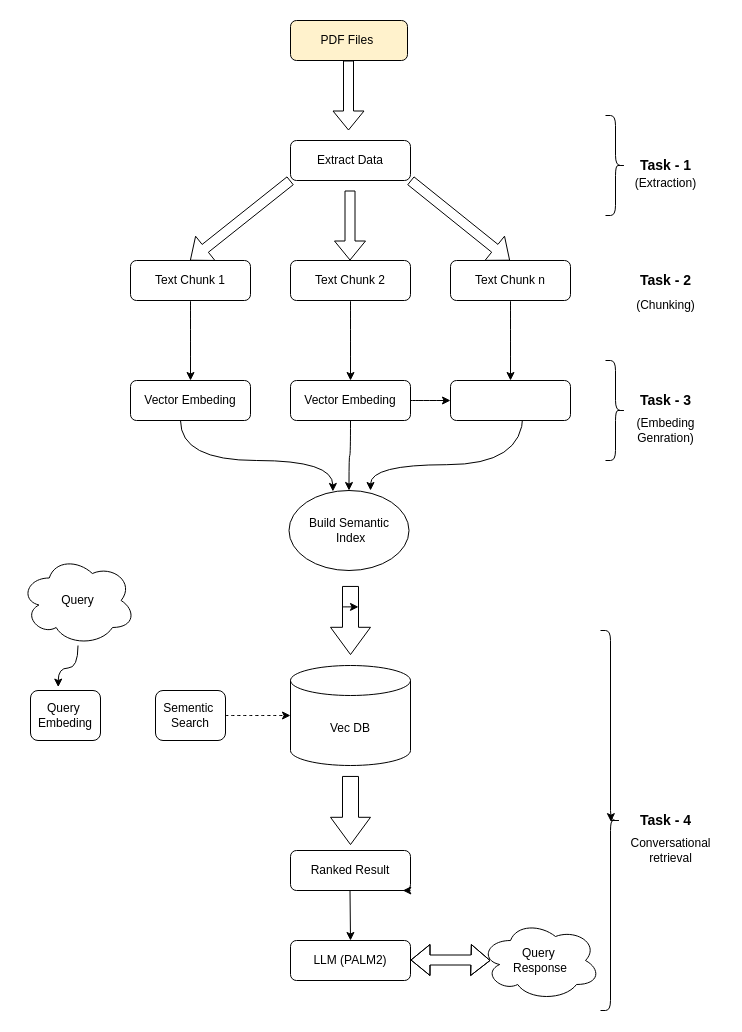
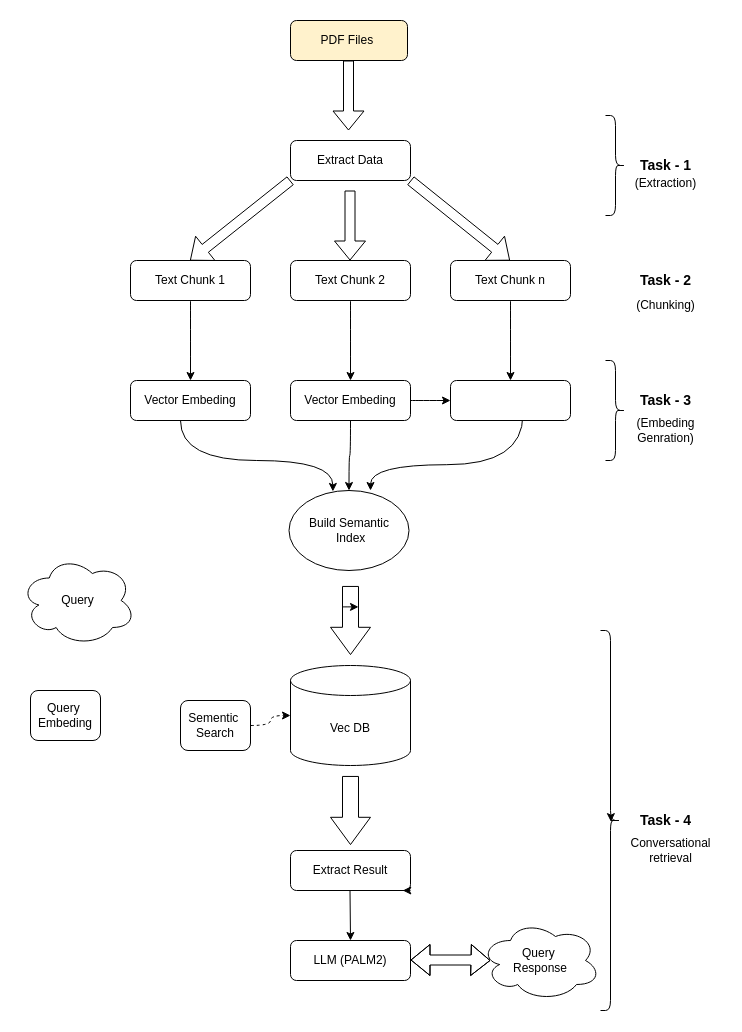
edge "Query" -> "Query Embeding": removed
node "Sementic Search": moved (191, 716) -> (216, 726)
node "Ranked Result": label "Ranked Result" -> "Extract Result"
